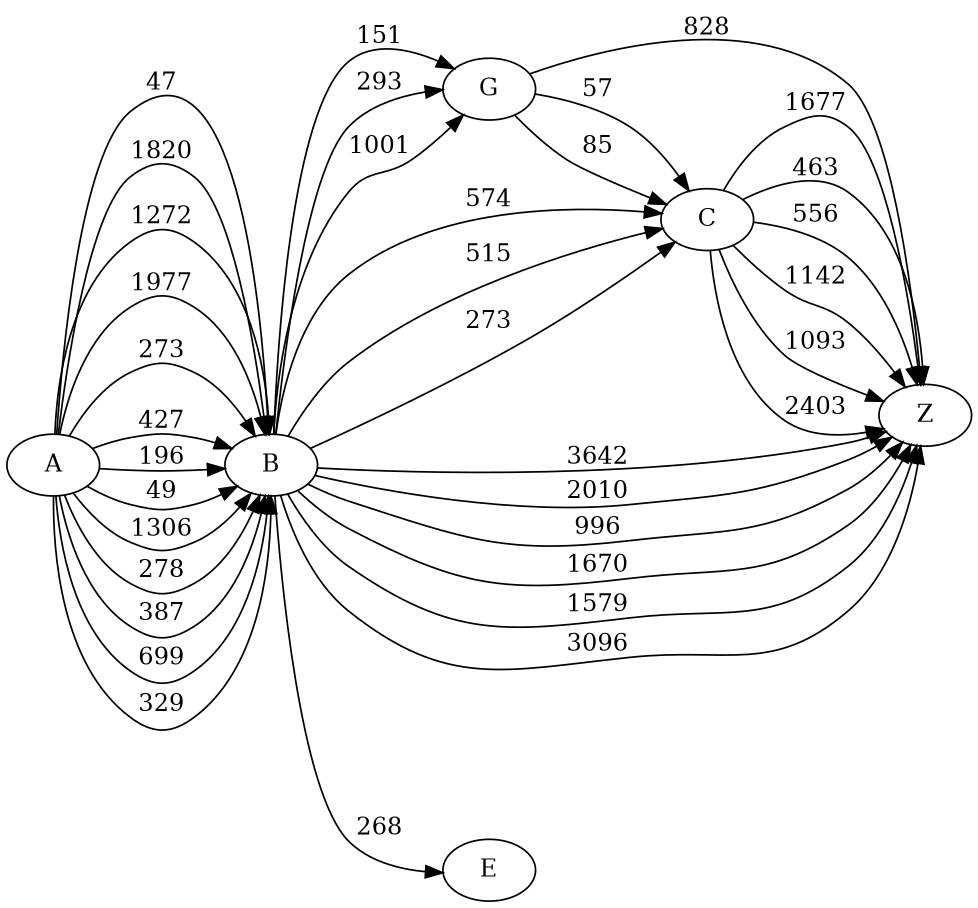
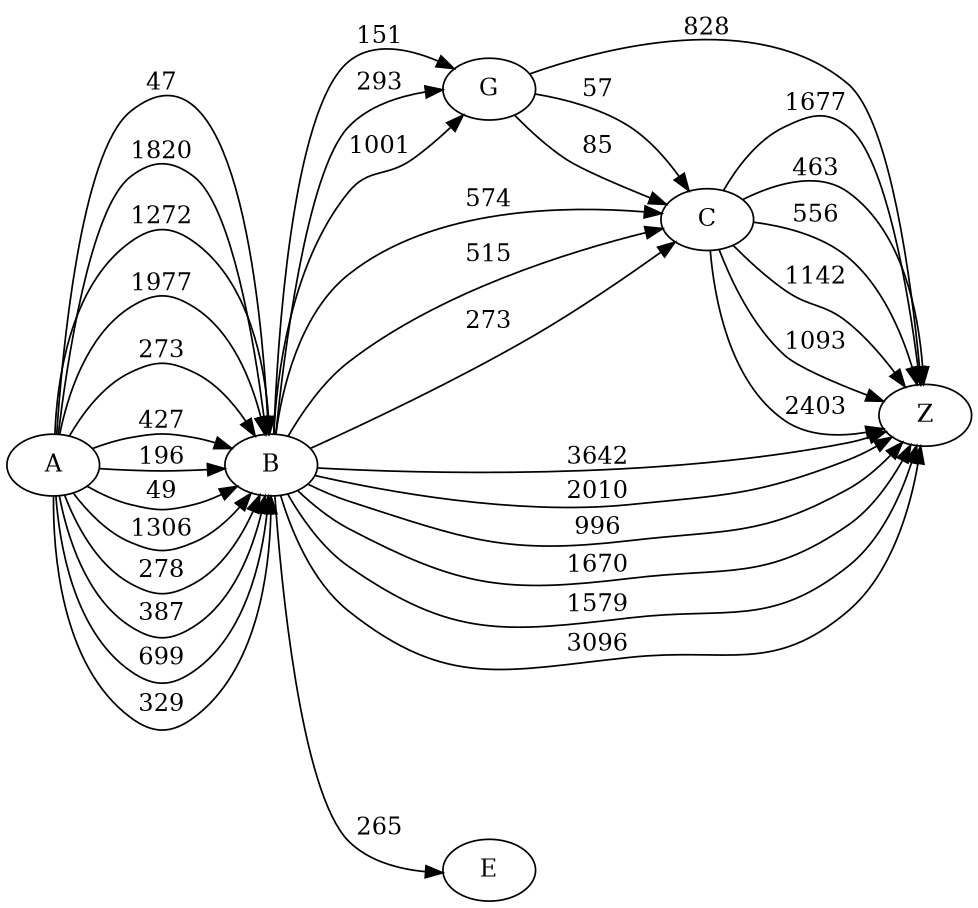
edge "B" -> "E": label "268" -> "265"
